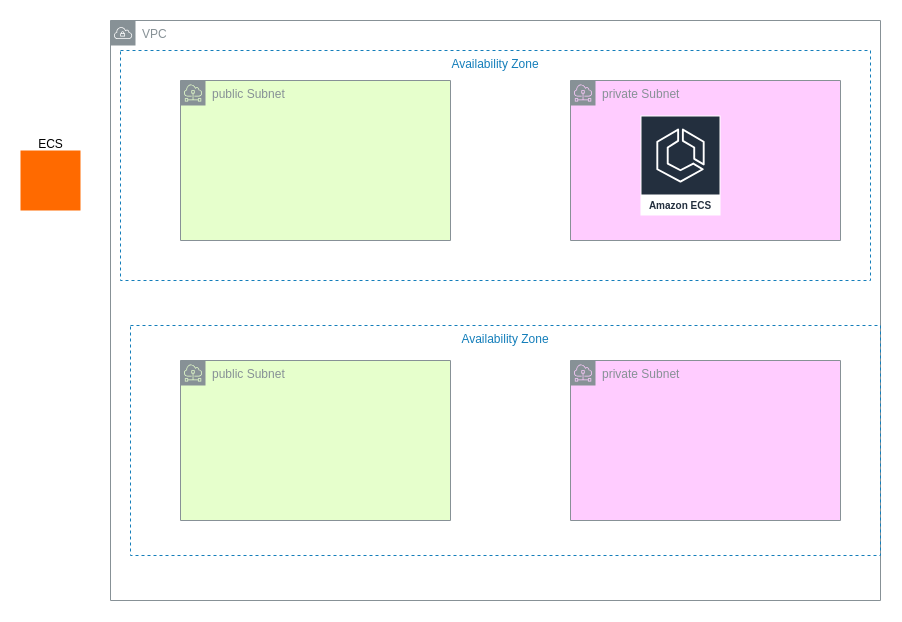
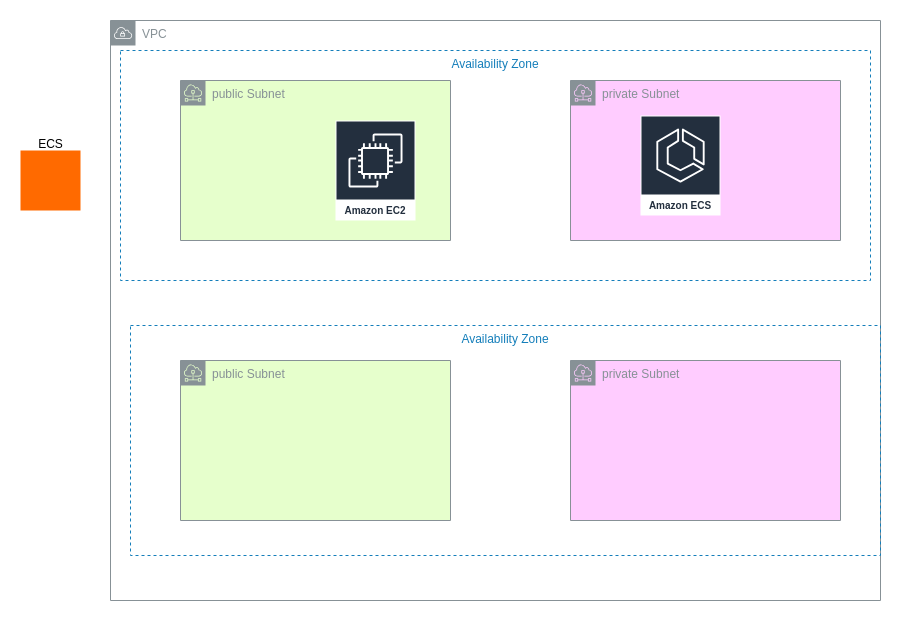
node "Amazon EC2": added
